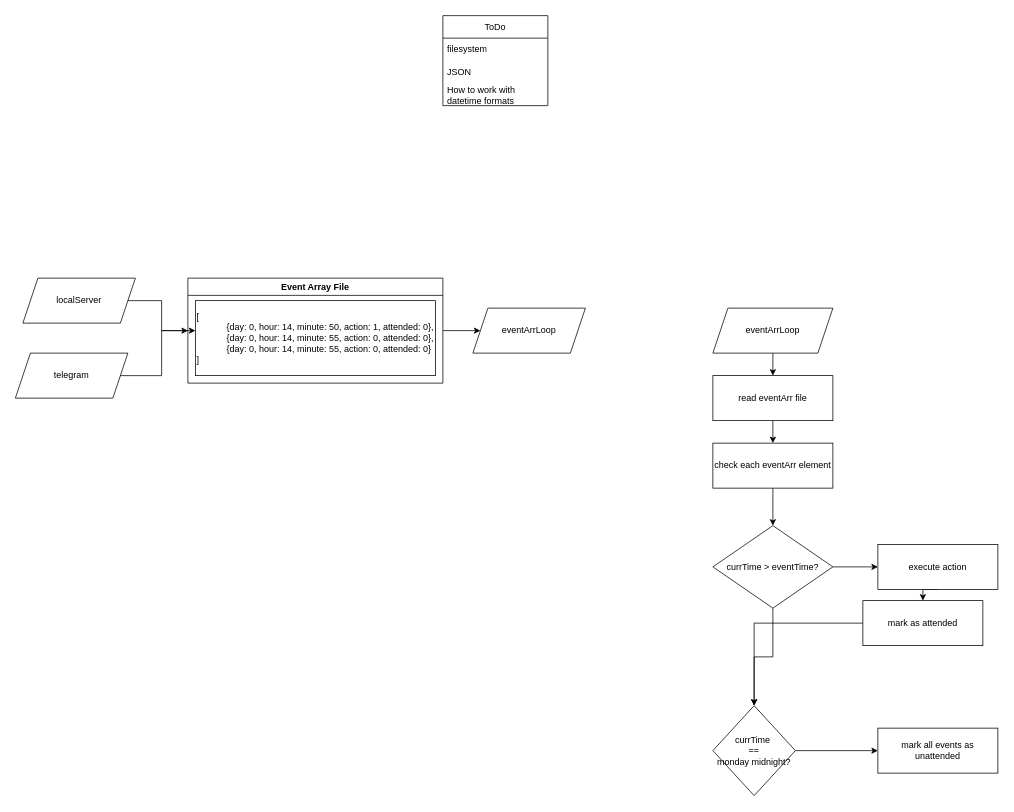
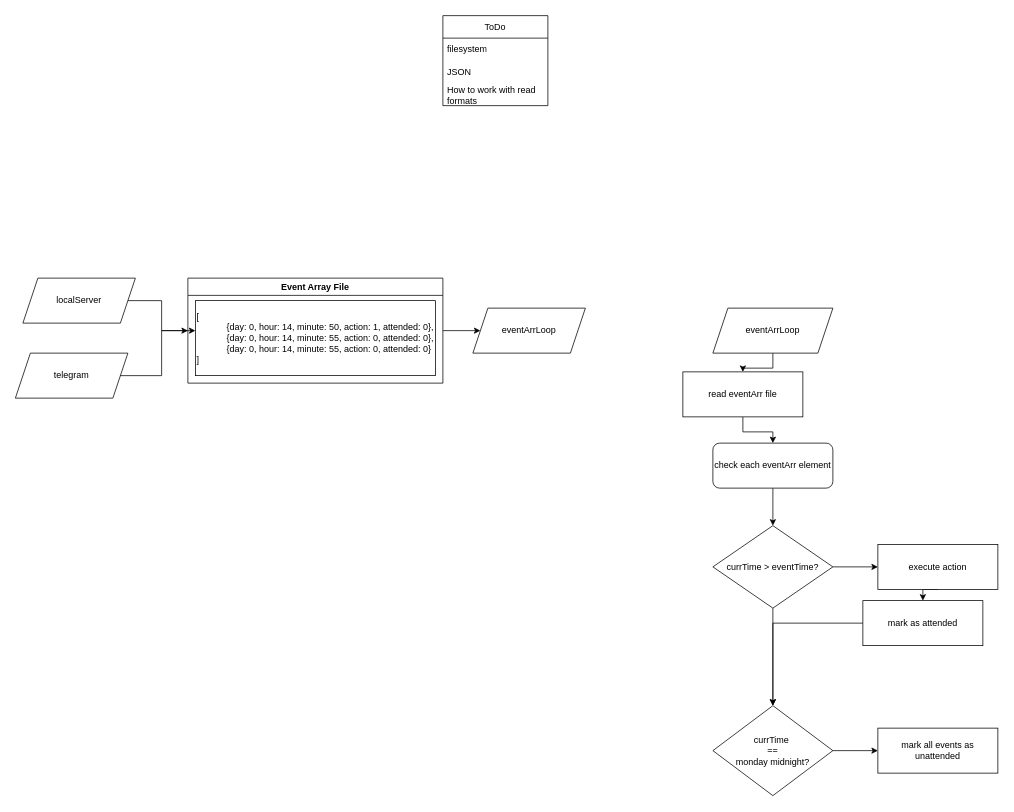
node "How to work with datetime formats": label "How to work with datetime formats" -> "How to work with read formats"
node "read eventArr file": moved (773, 398) -> (743, 394)
node "check each eventArr element": shape rectangle -> rounded rectangle
node "currTime == monday midnight?": size 83x90 -> 120x90
